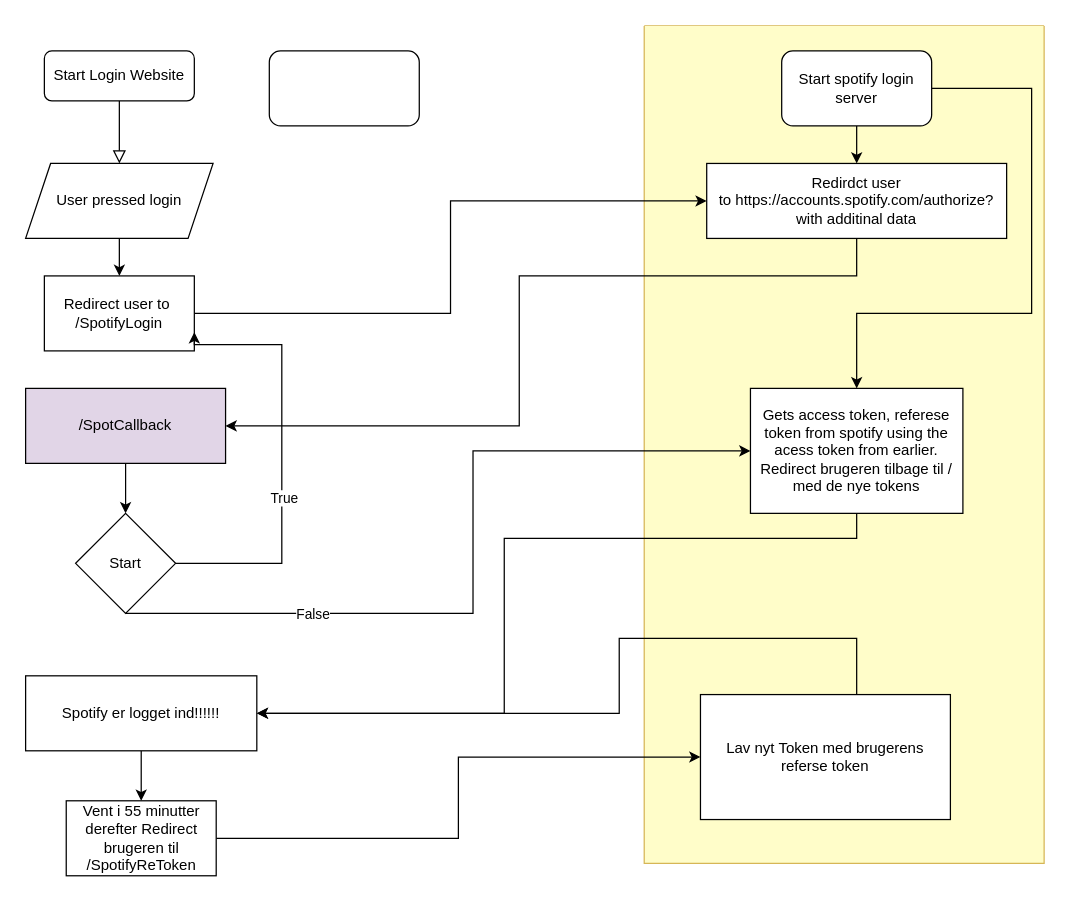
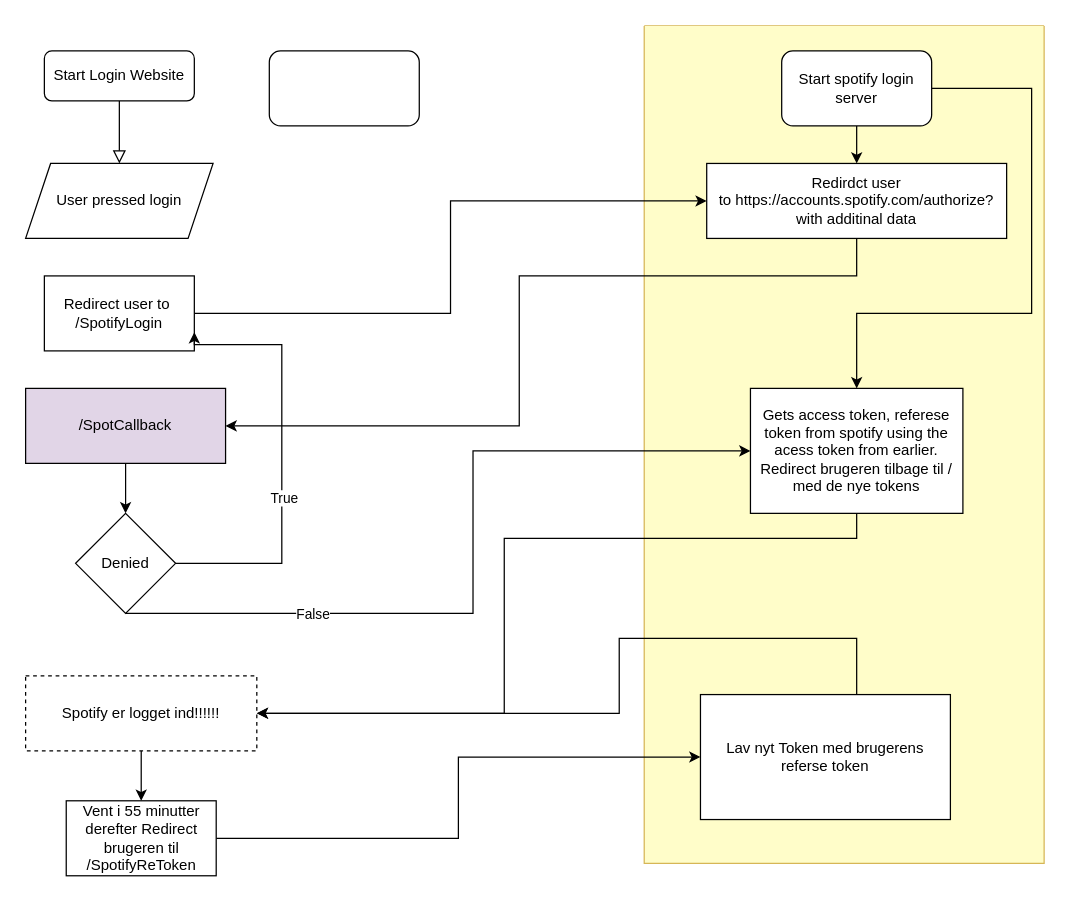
edge "User pressed login" -> "Redirect user to /SpotifyLogin": removed
node "Start": label "Start" -> "Denied"
node "Spotify er logget ind!!!!!!": style solid -> dashed
